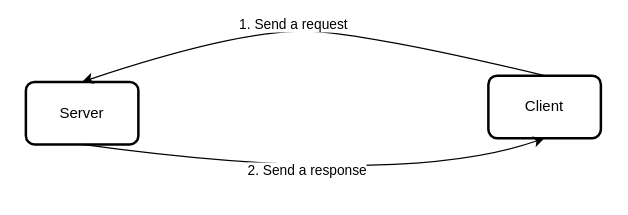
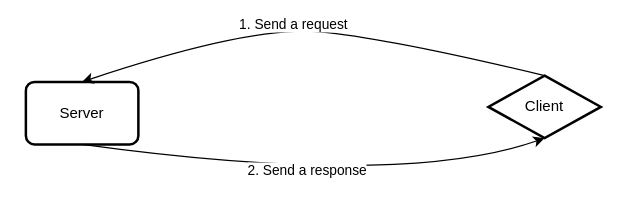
node "Client": shape rounded rectangle -> diamond
